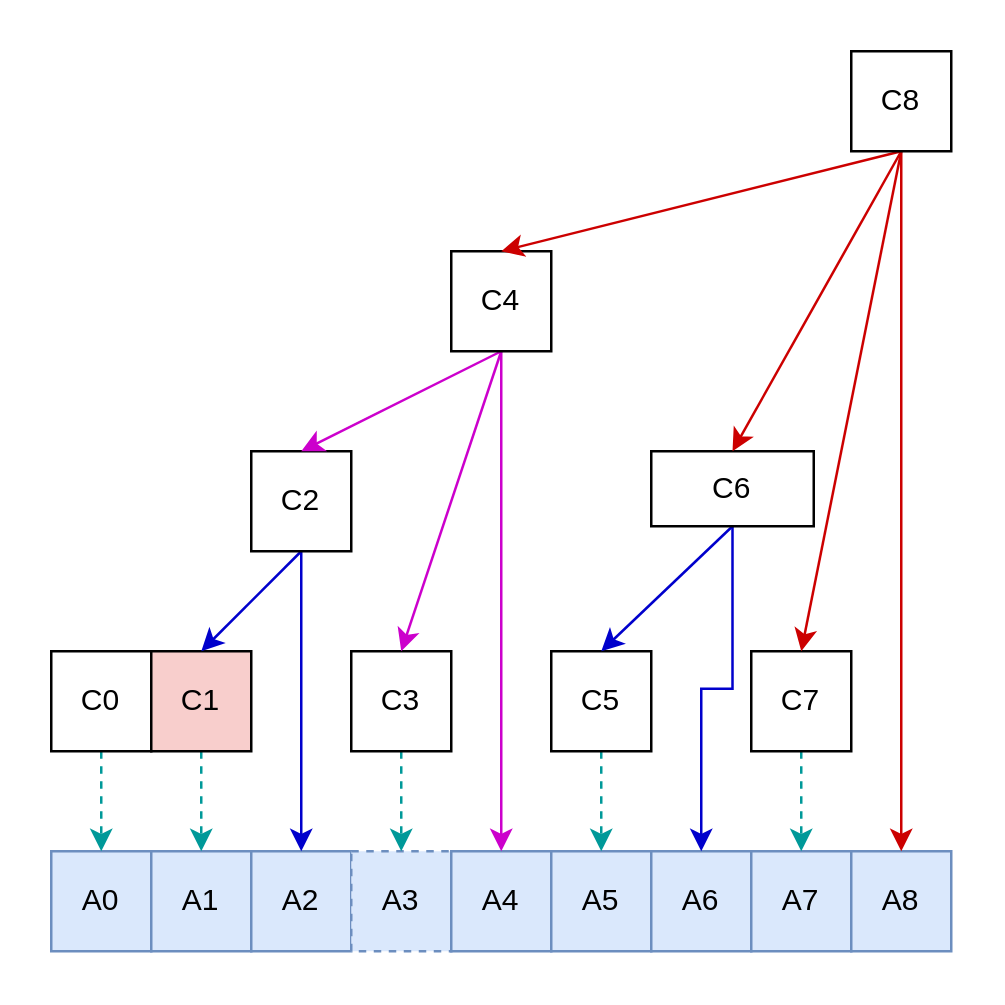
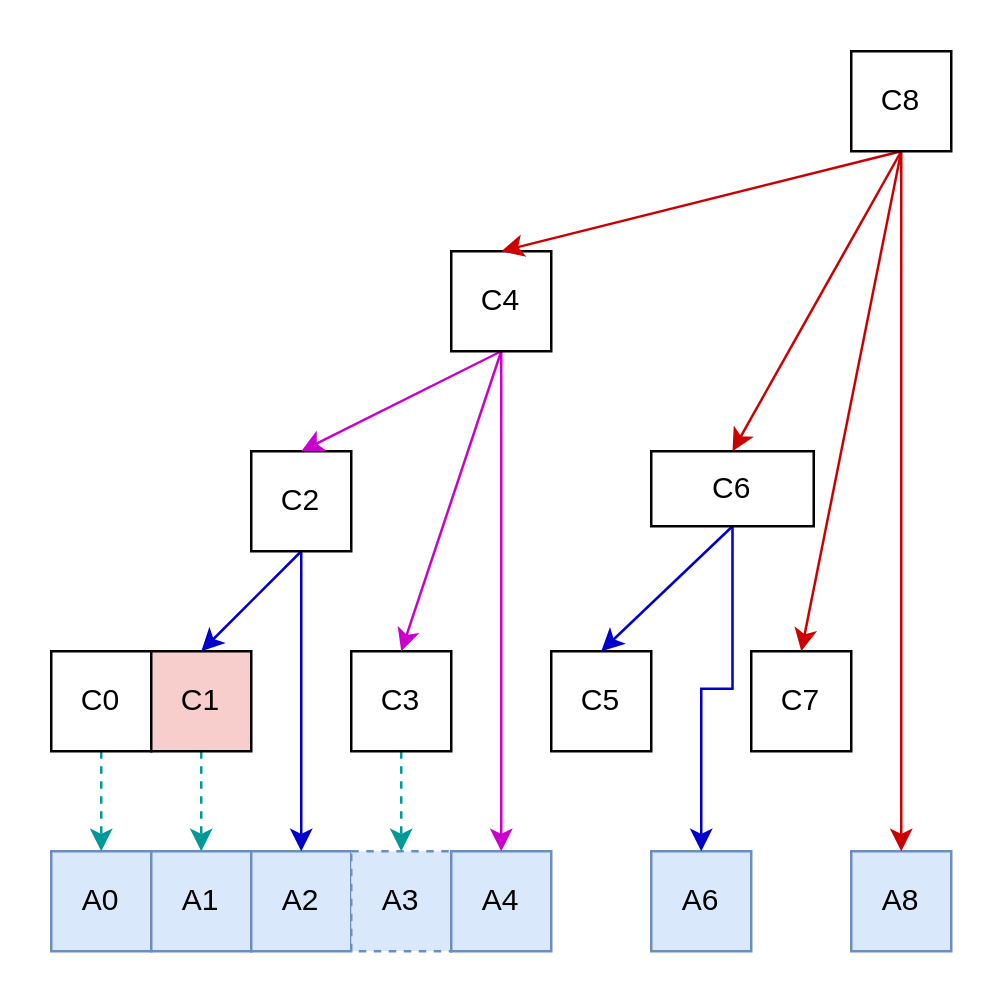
edge "C5" -> "A5": removed
edge "C7" -> "A7": removed
node "A5": removed
node "A7": removed
